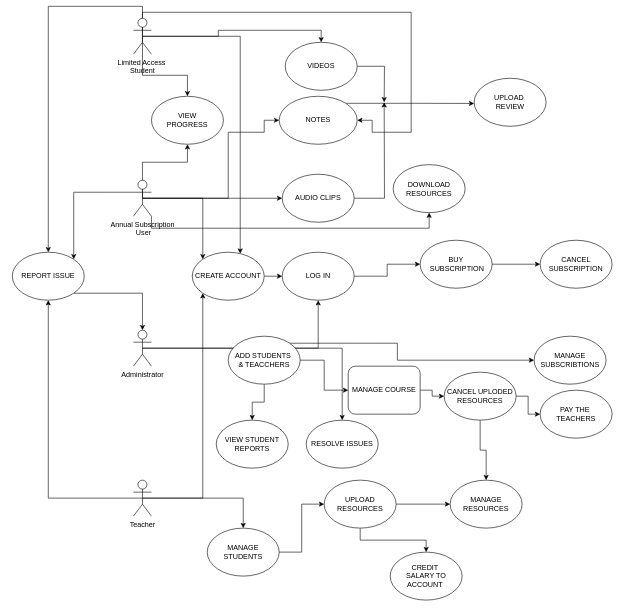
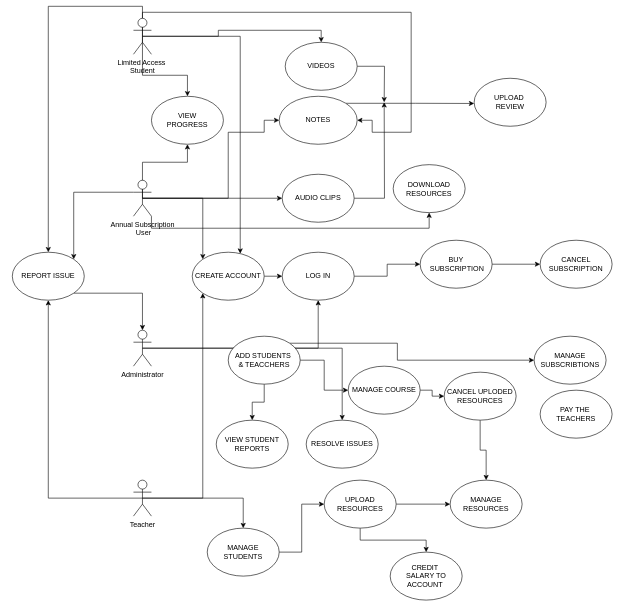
node "MANAGE COURSE": shape rounded rectangle -> ellipse
edge "CANCEL UPLODED RESOURCES" -> "PAY THE TEACHERS": removed
